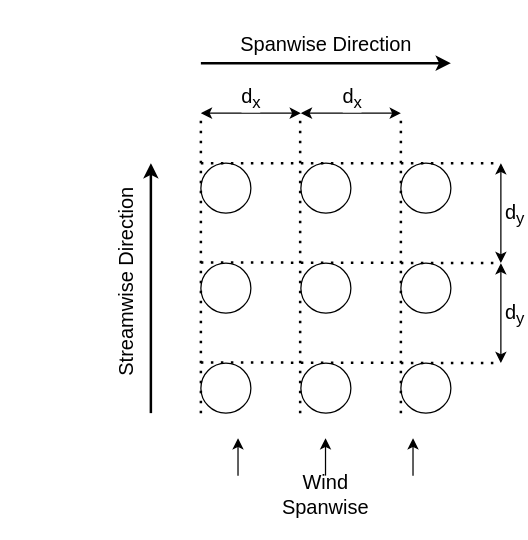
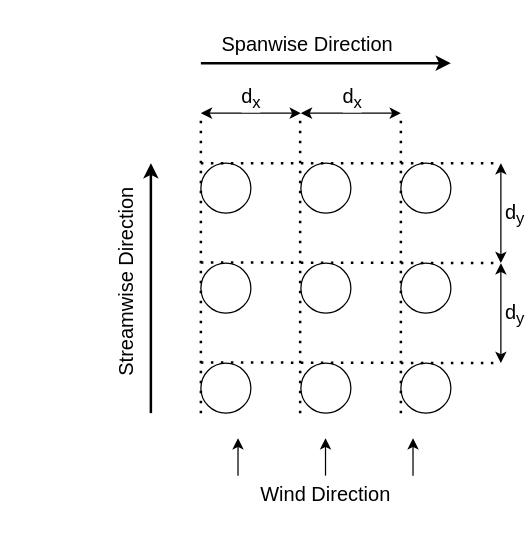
node "Spanwise Direction": moved (326, 44) -> (307, 44)
node "Wind Spanwise": label "Wind Spanwise" -> "Wind Direction"
